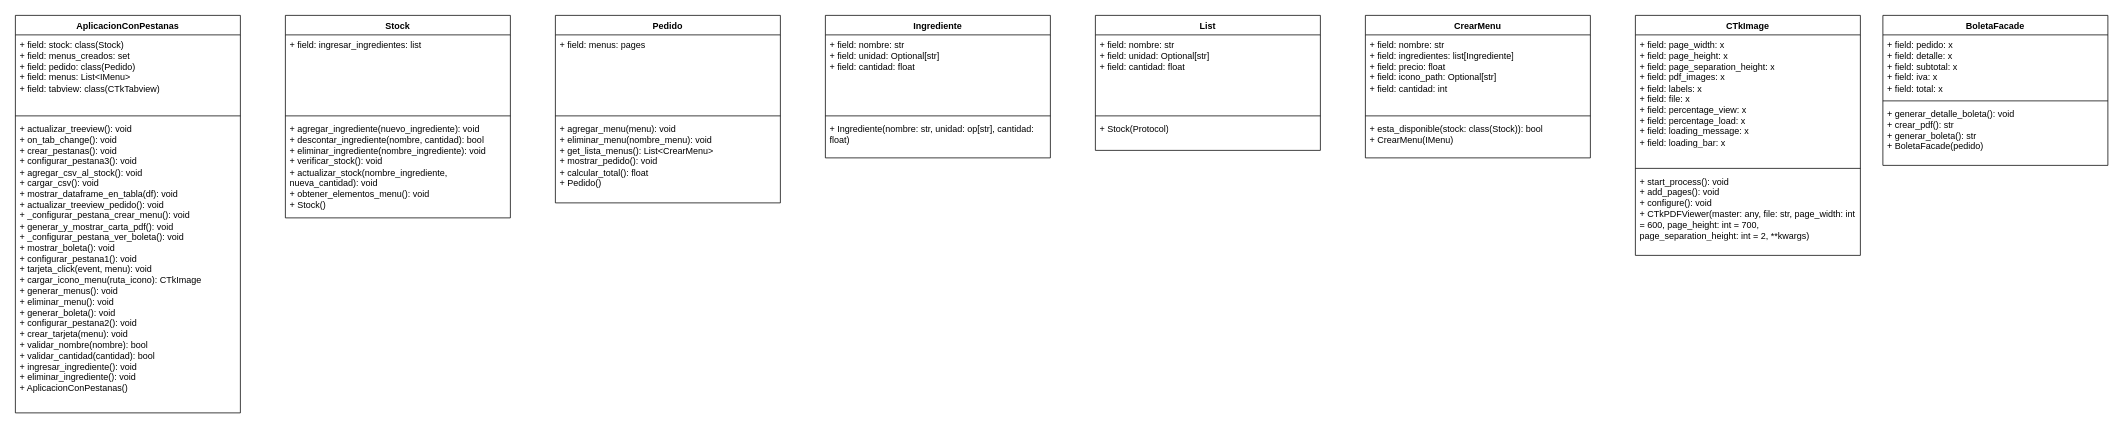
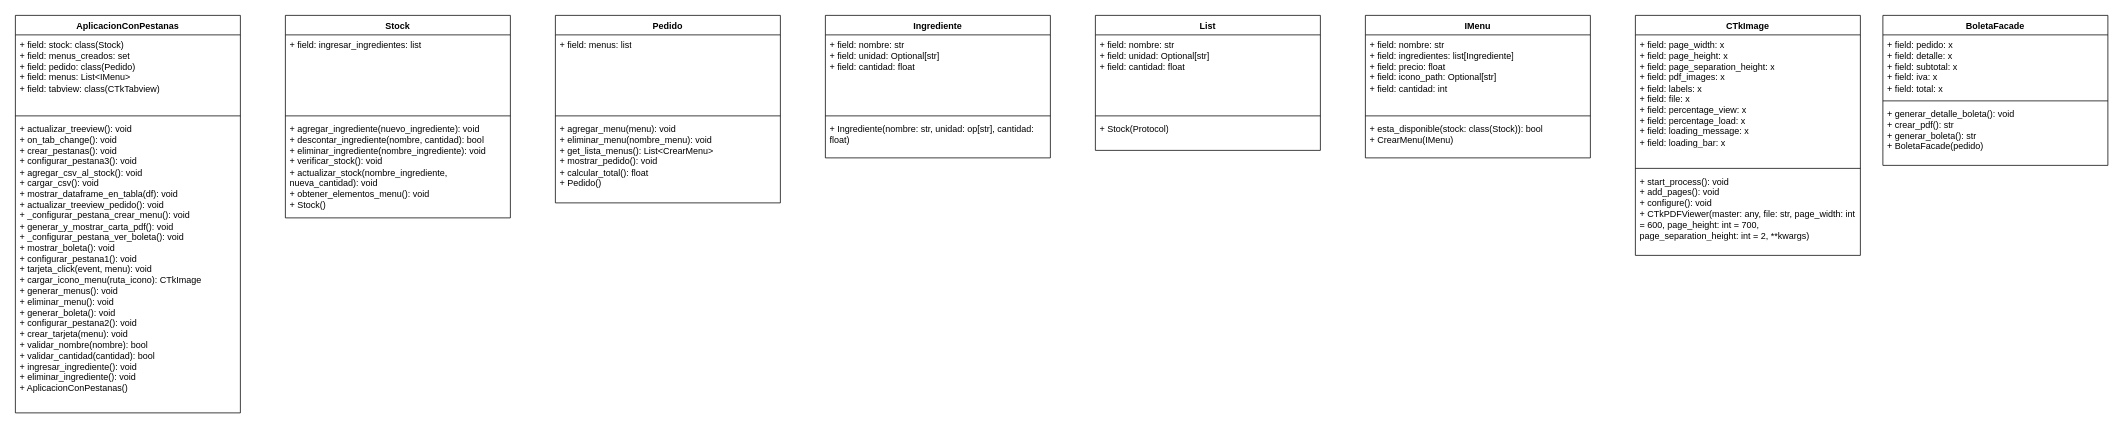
node "CrearMenu": label "CrearMenu" -> "IMenu"
node "+ field: menus: pages": label "+ field: menus: pages" -> "+ field: menus: list"
